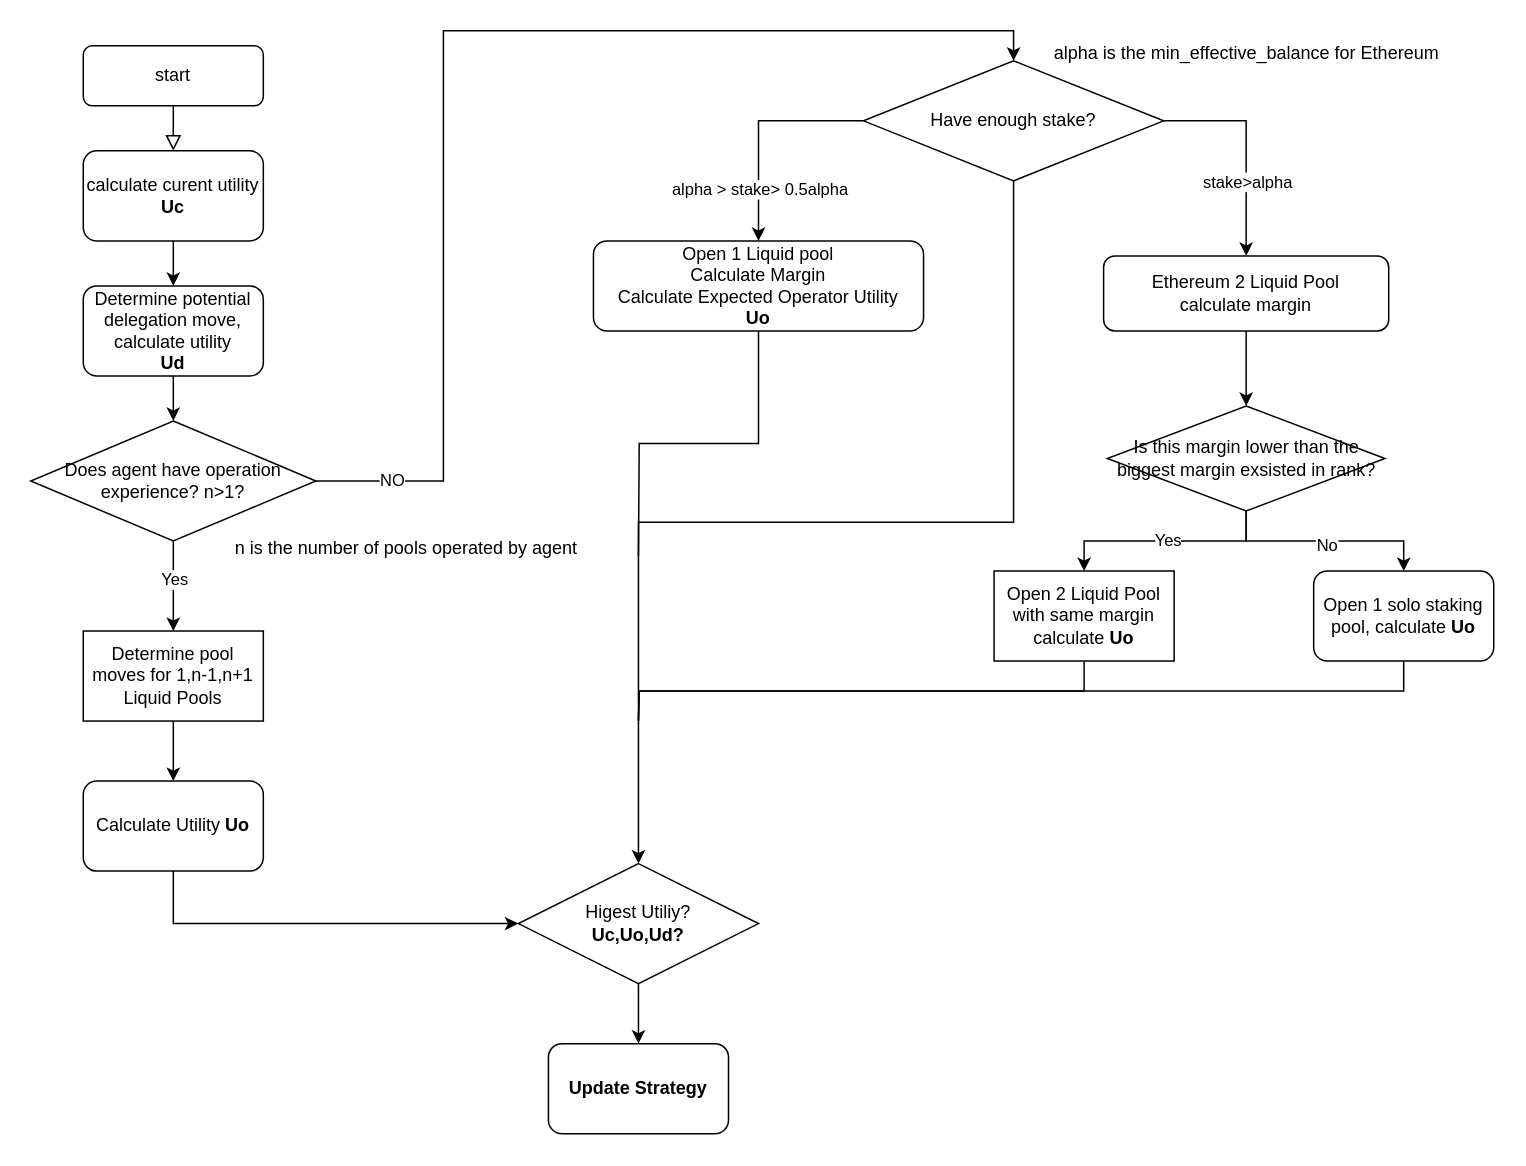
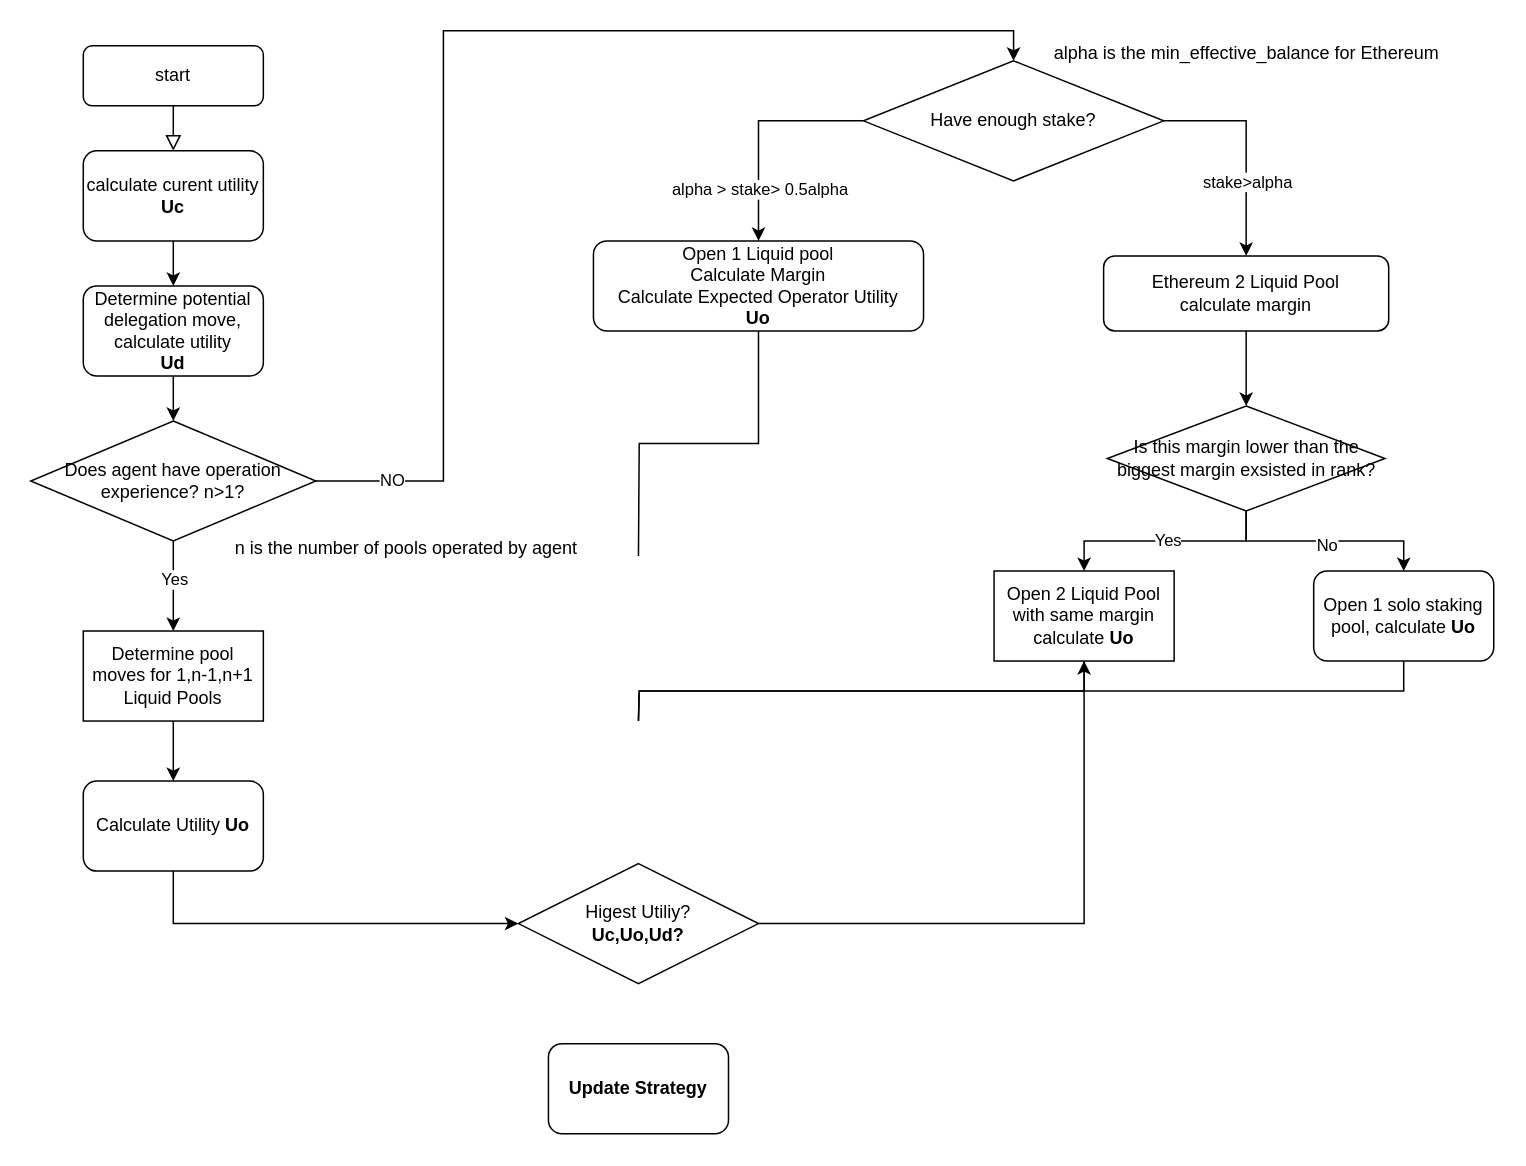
edge "Have enough stake?" -> "Higest Utiliy? Uc,Uo,Ud?": removed
edge "Higest Utiliy? Uc,Uo,Ud?" -> "Update Strategy": now "Higest Utiliy? Uc,Uo,Ud?" -> "Open 2 Liquid Pool with same margin calculate Uo"
